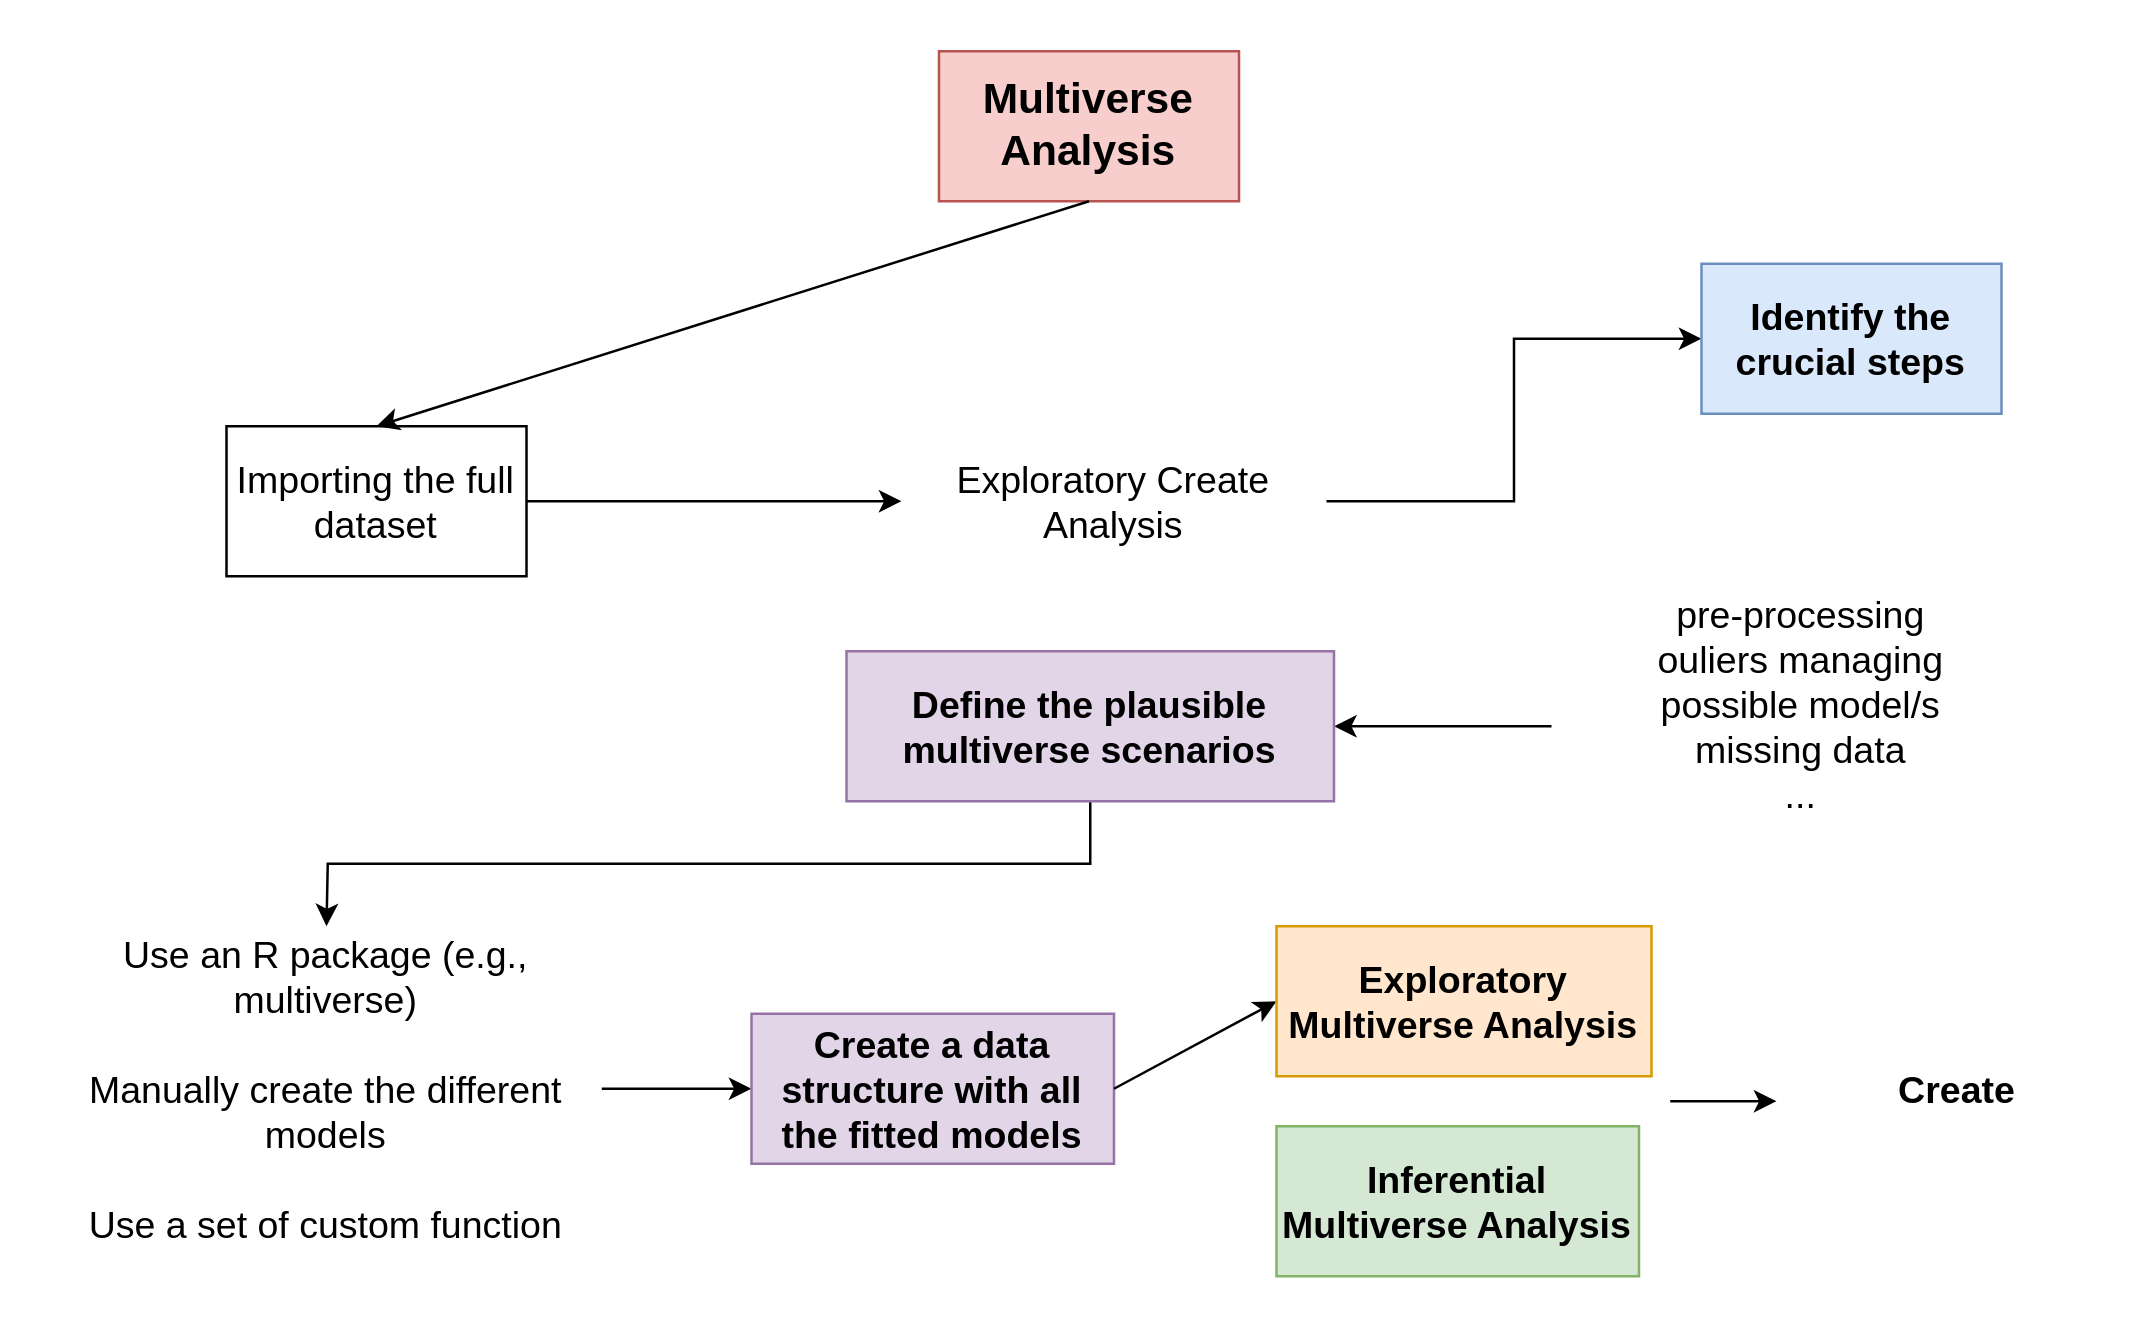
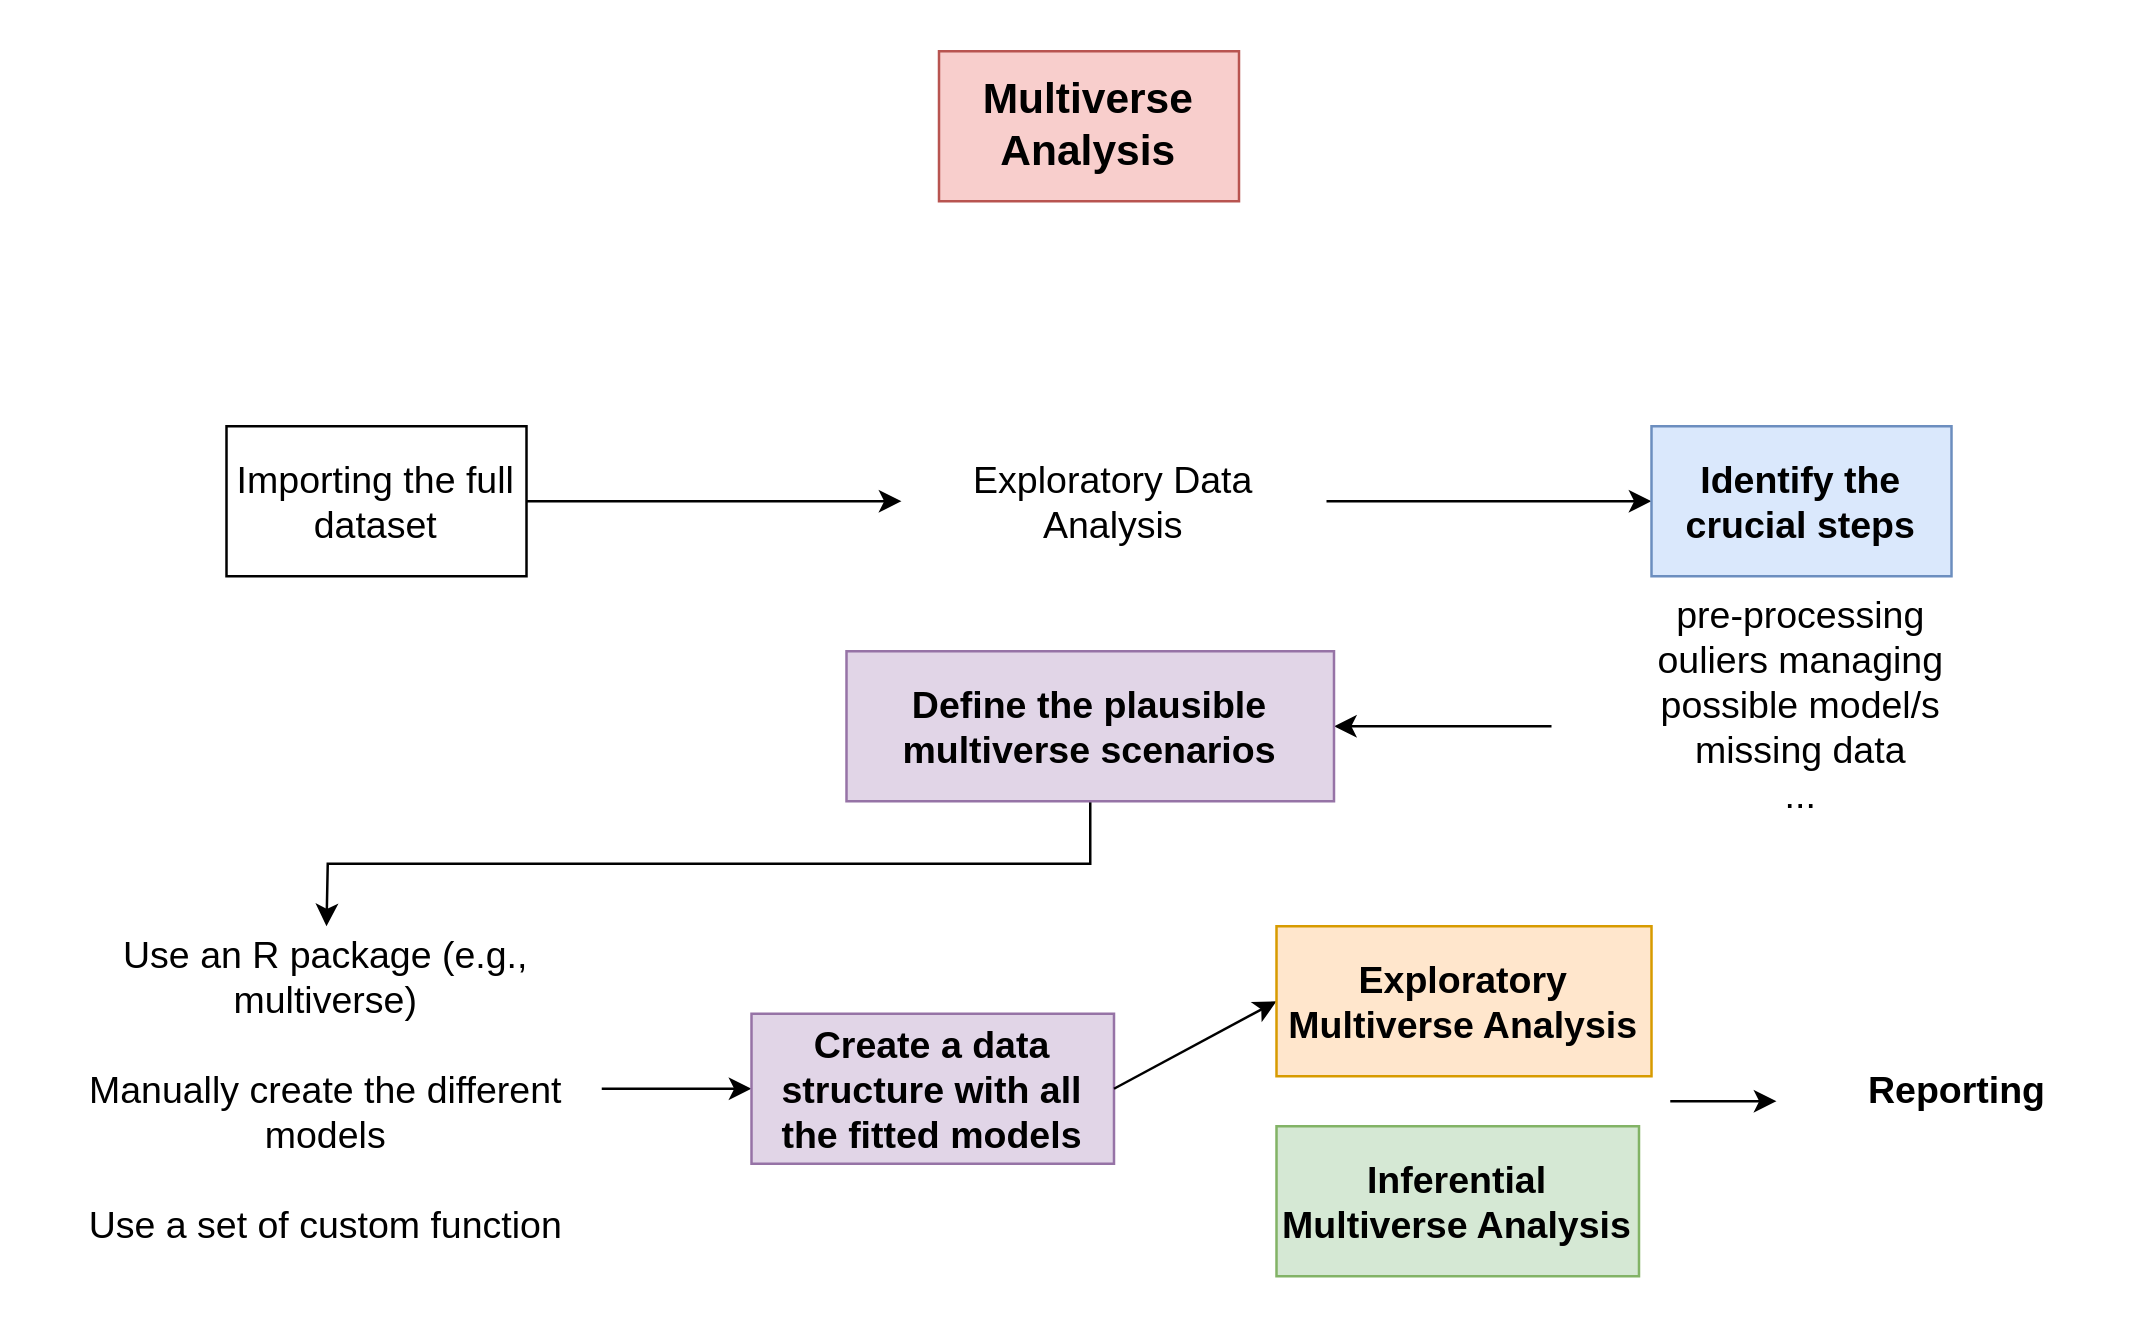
edge "Multiverse Analysis" -> "Importing the full dataset": removed
node "Identify the crucial steps": moved (1851, 339) -> (1801, 501)
node "Exploratory Create Analysis": label "Exploratory Create Analysis" -> "Exploratory Data Analysis"
node "Create": label "Create" -> "Reporting"
